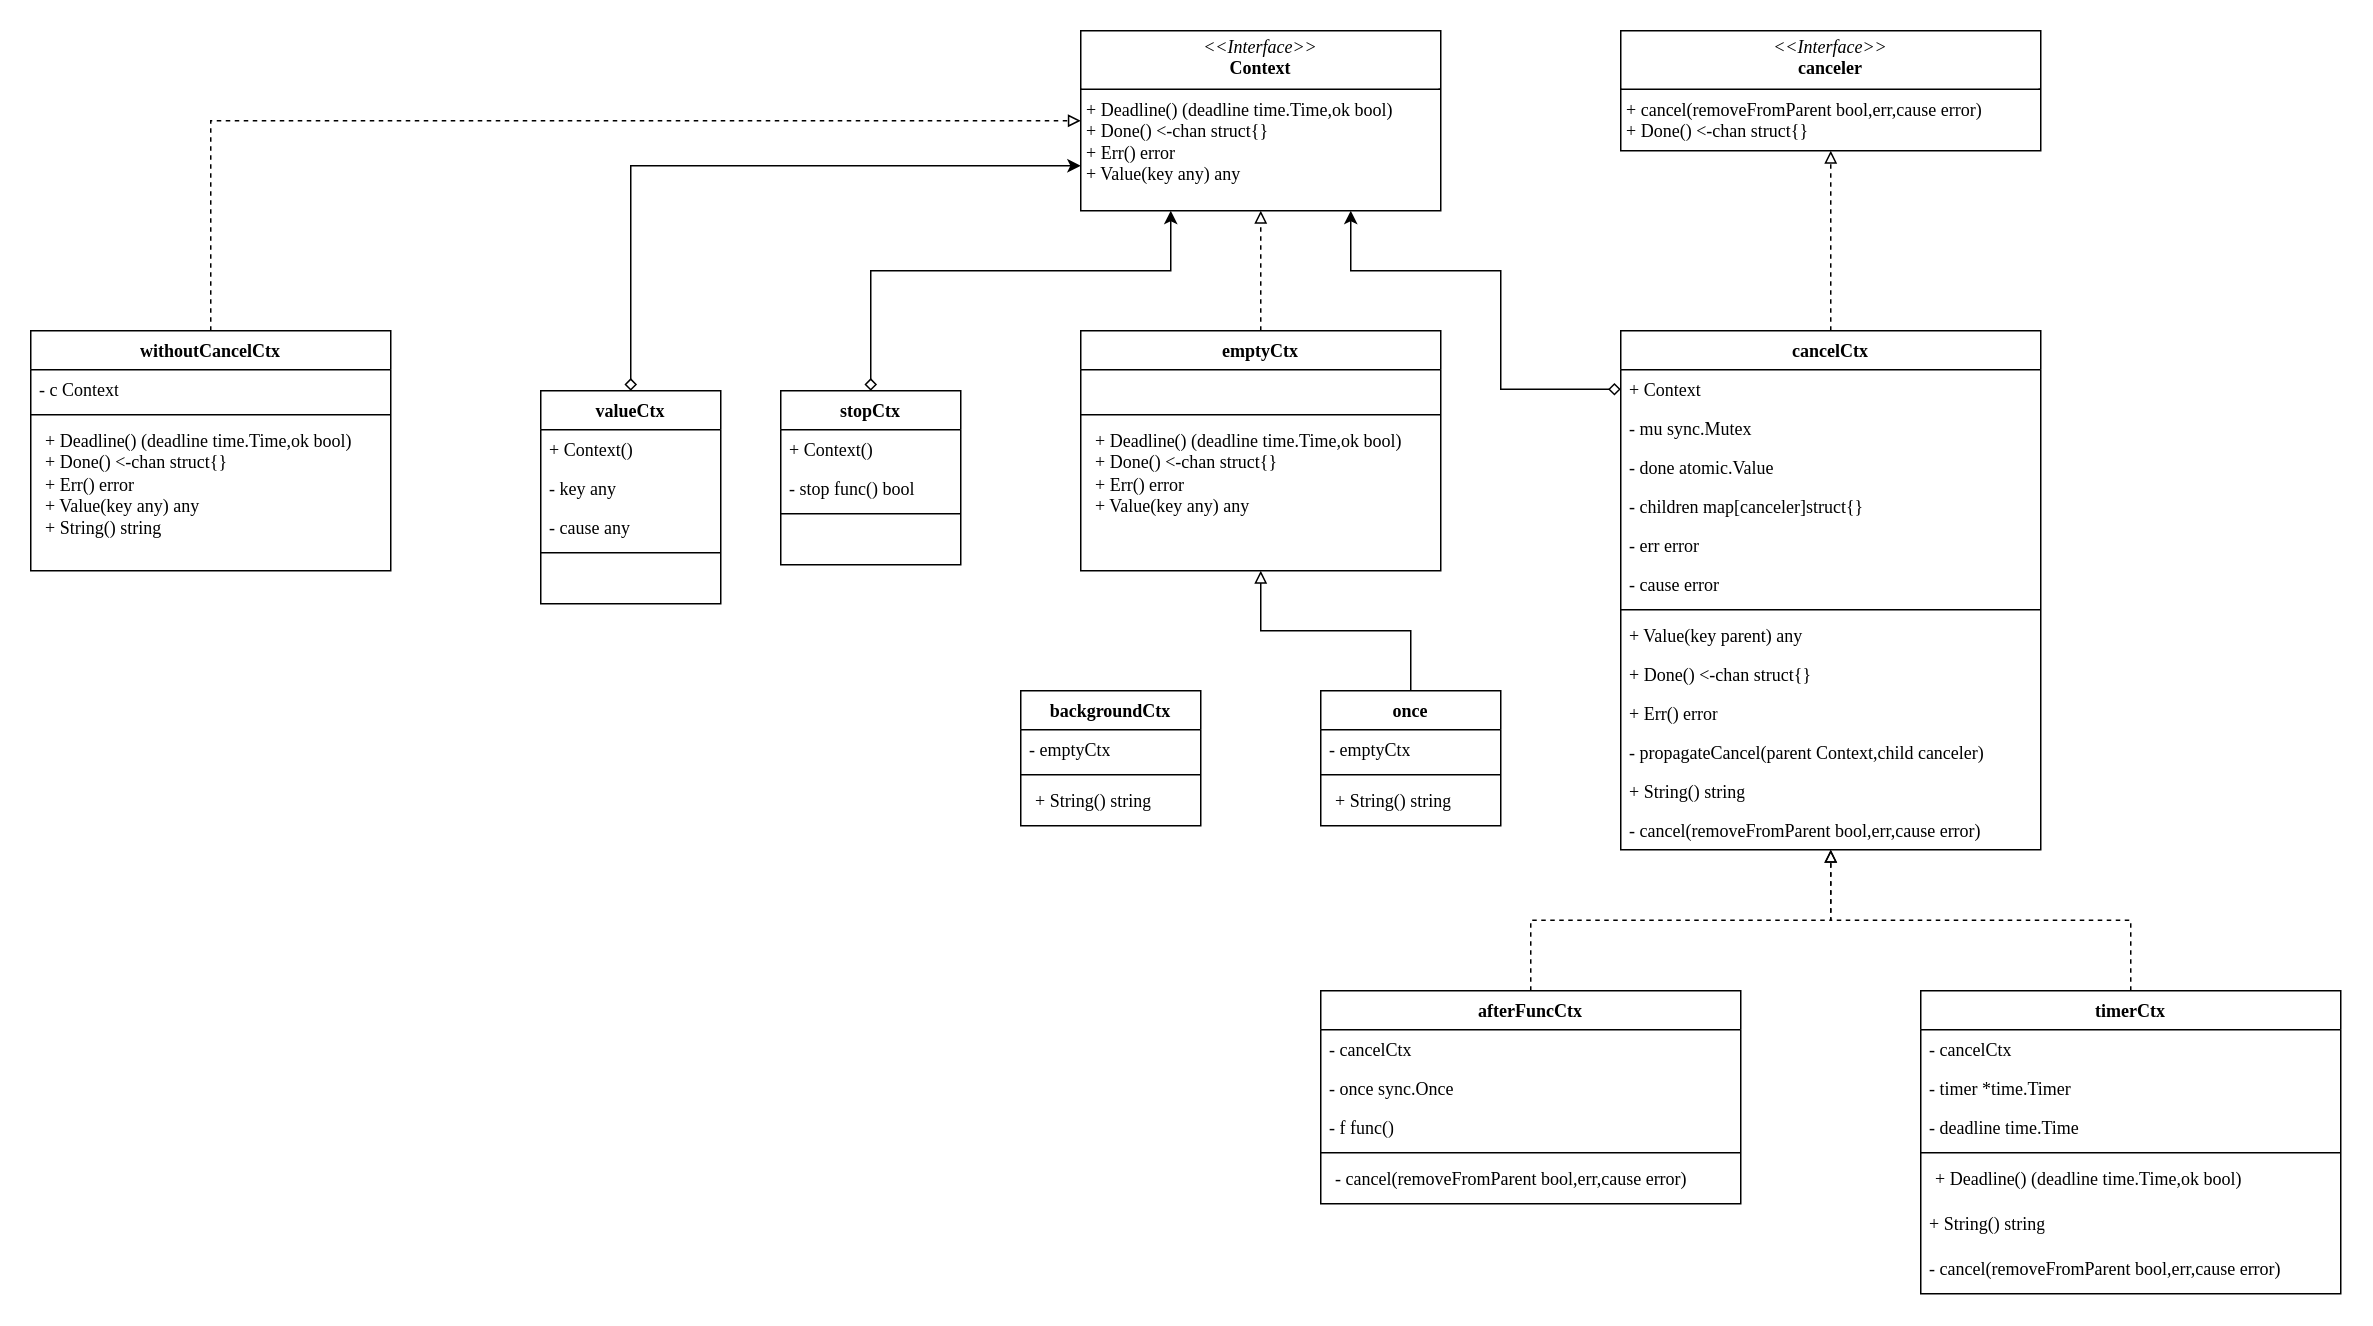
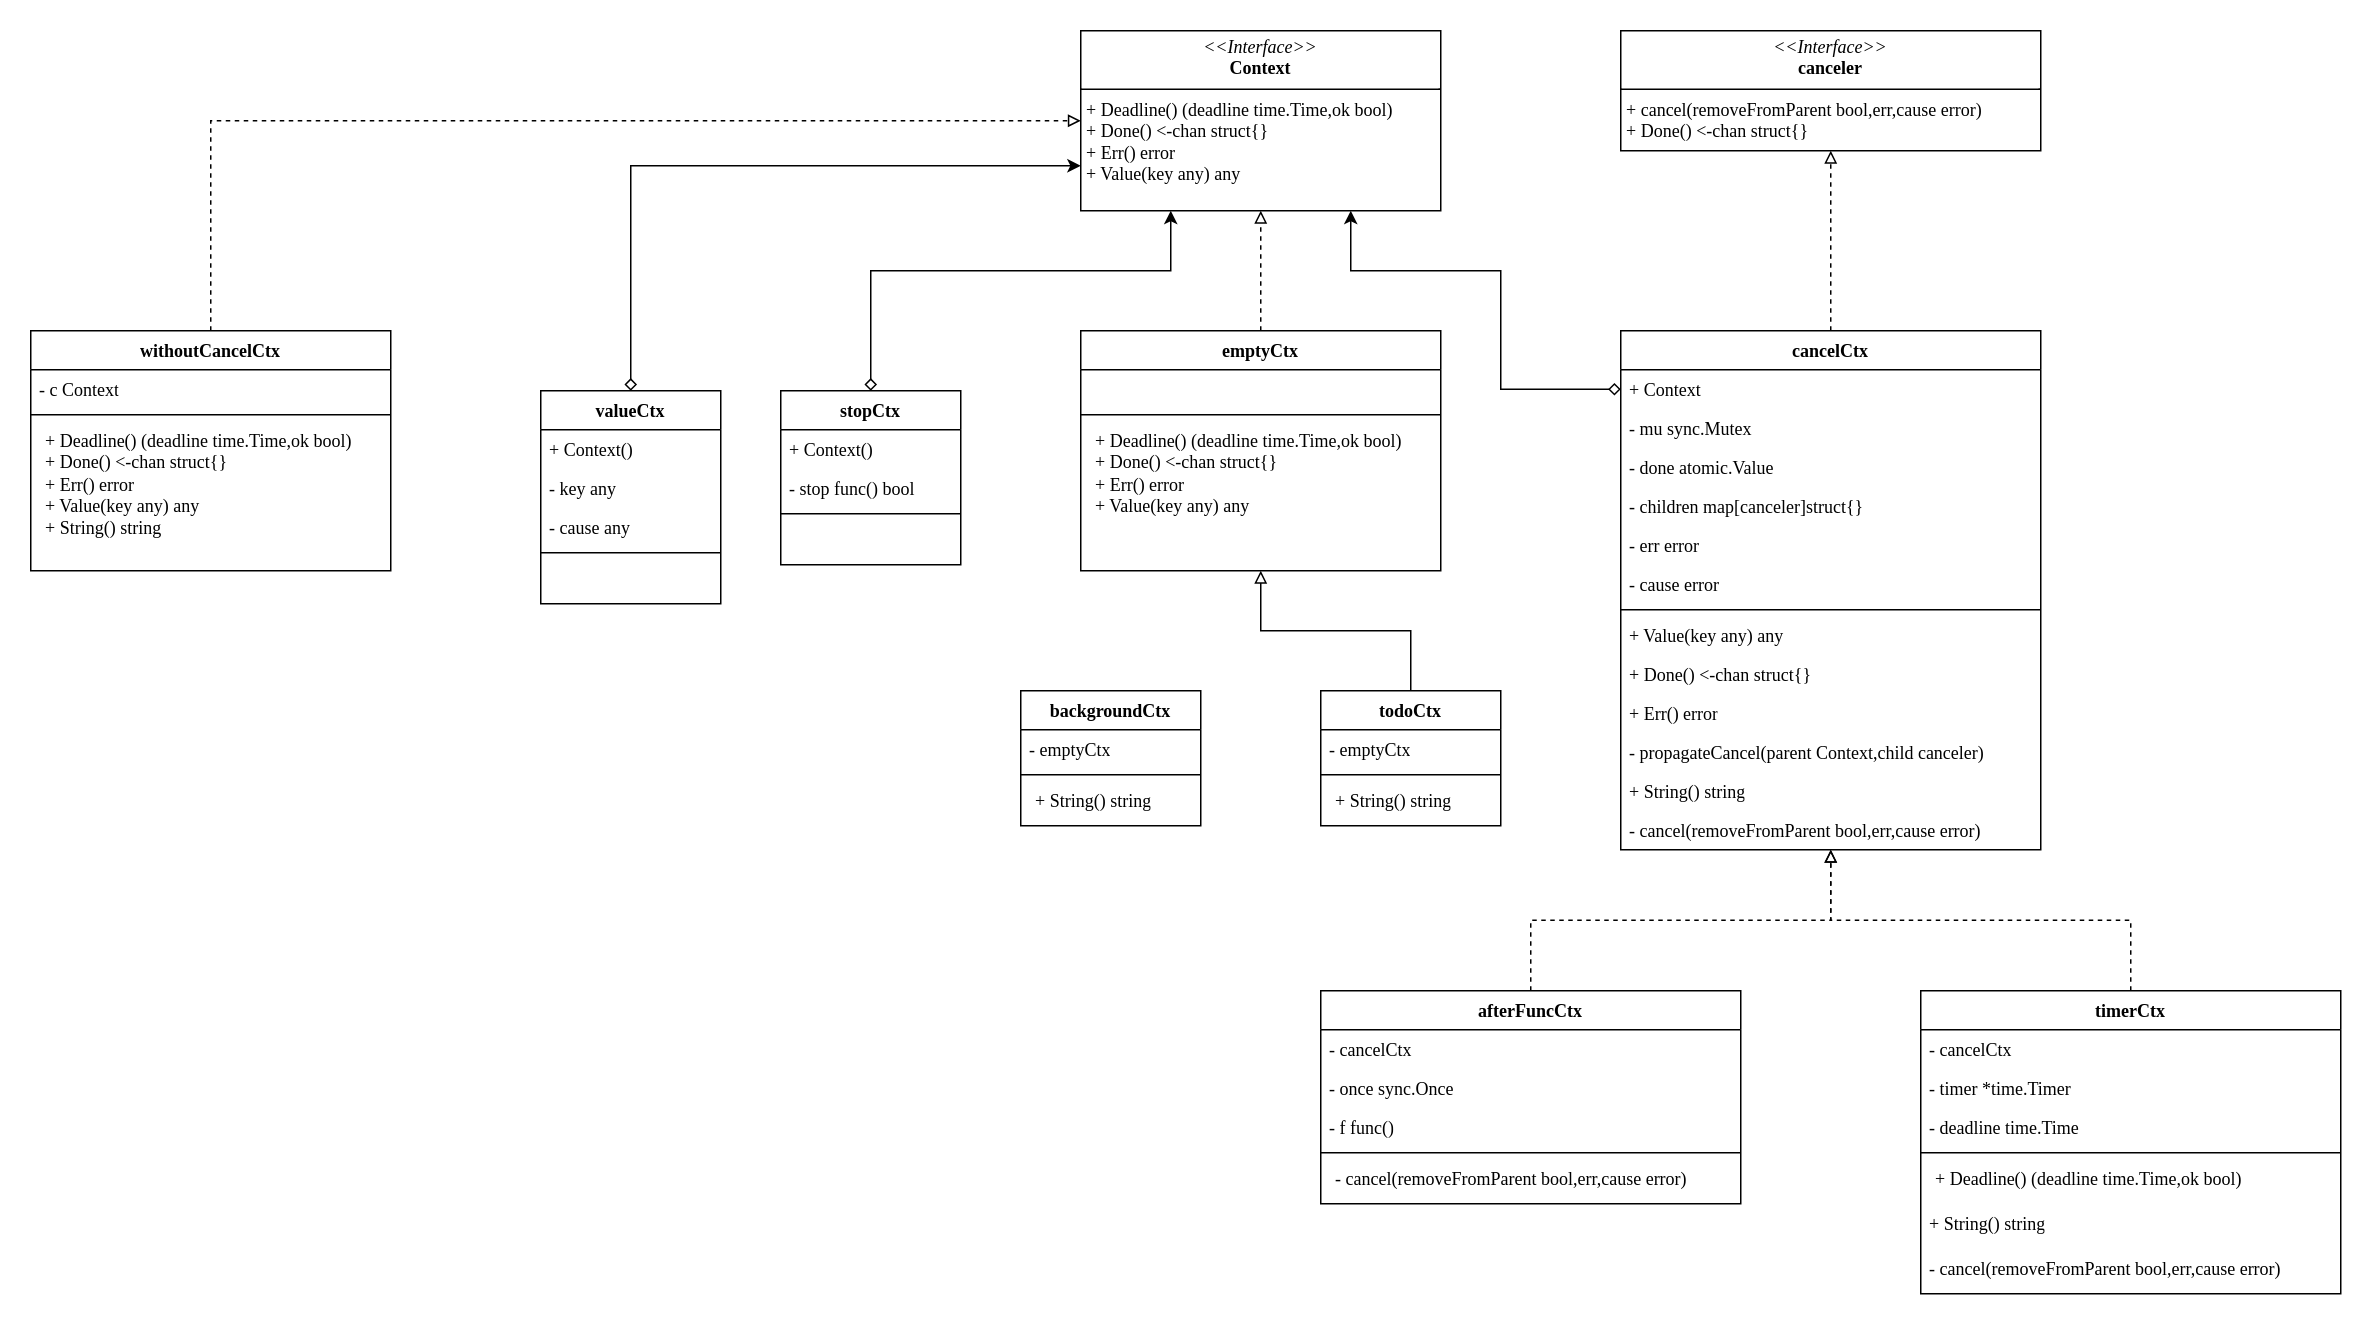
node "+ Value(key parent) any": label "+ Value(key parent) any" -> "+ Value(key any) any"
node "once": label "once" -> "todoCtx"
